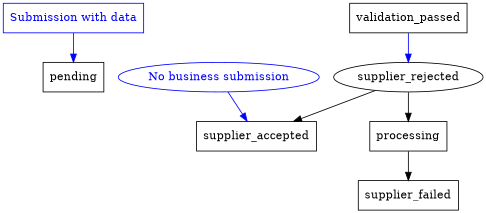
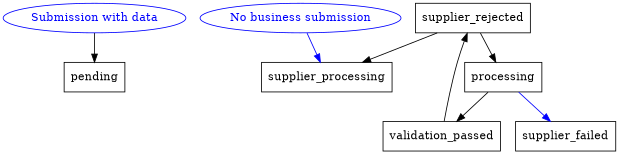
node "Submission with data": shape box -> ellipse
edge "Submission with data" -> "pending": color blue -> black
edge "validation_passed" -> "supplier_rejected": color blue -> black
node "supplier_rejected": shape ellipse -> box
edge "processing" -> "validation_passed": added
node "supplier_accepted": label "supplier_accepted" -> "supplier_processing"
edge "processing" -> "supplier_failed": color black -> blue
